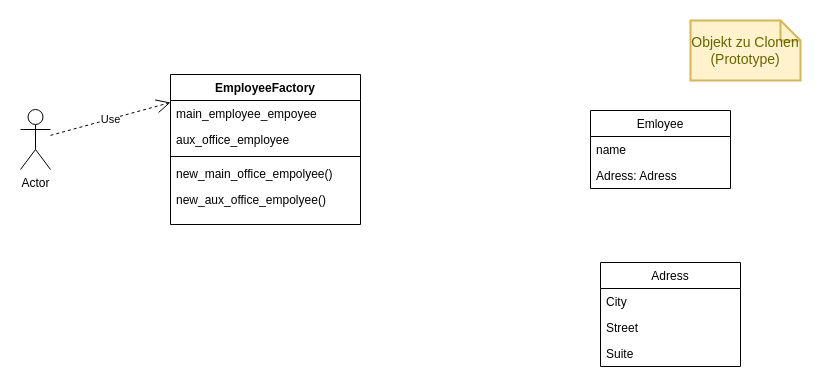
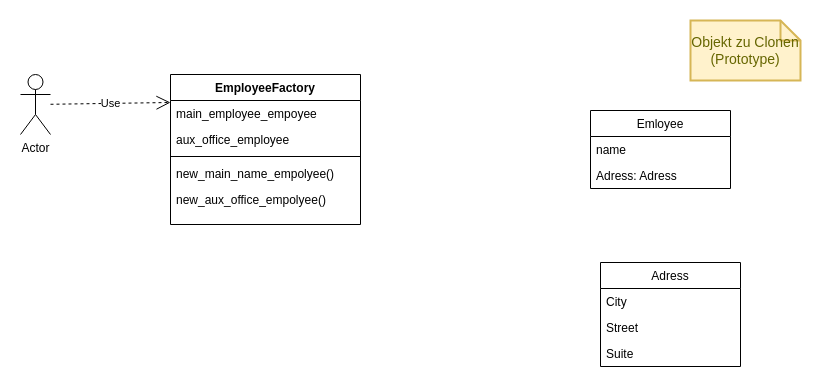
node "Actor": moved (36, 140) -> (36, 105)
node "new_main_office_empolyee()": label "new_main_office_empolyee()" -> "new_main_name_empolyee()"
